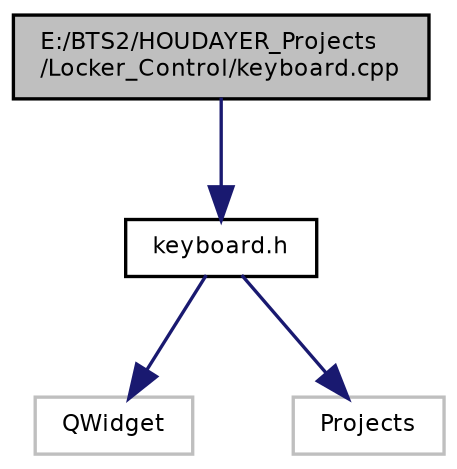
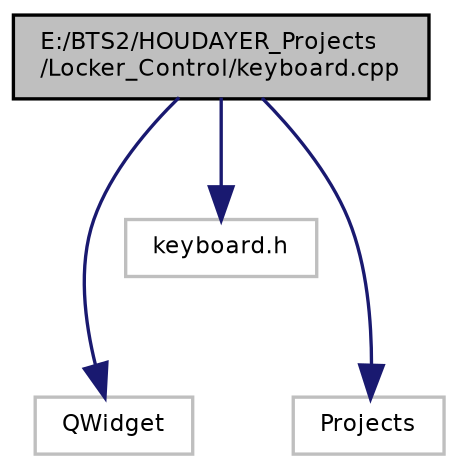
node "keyboard.h": color black -> grey75
edge "keyboard.h" -> "QWidget": now "E:/BTS2/HOUDAYER_Projects /Locker_Control/keyboard.cpp" -> "QWidget"
edge "keyboard.h" -> "Projects": now "E:/BTS2/HOUDAYER_Projects /Locker_Control/keyboard.cpp" -> "Projects"
